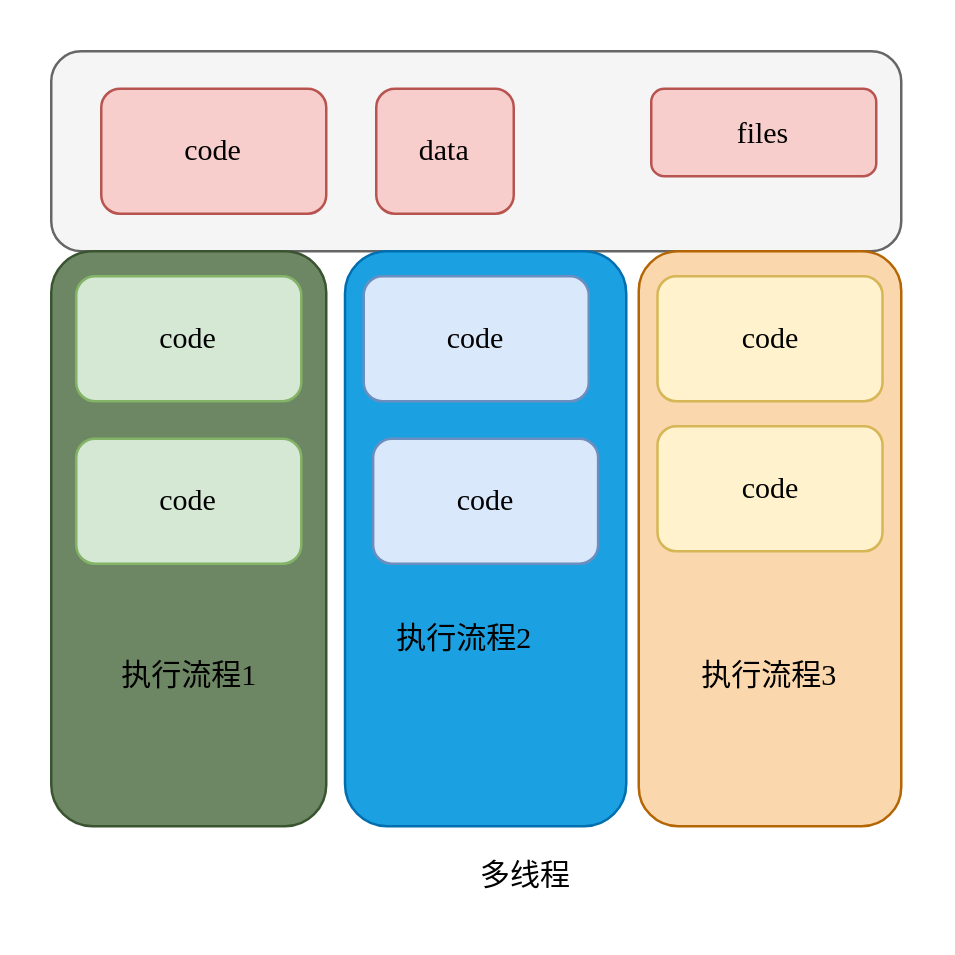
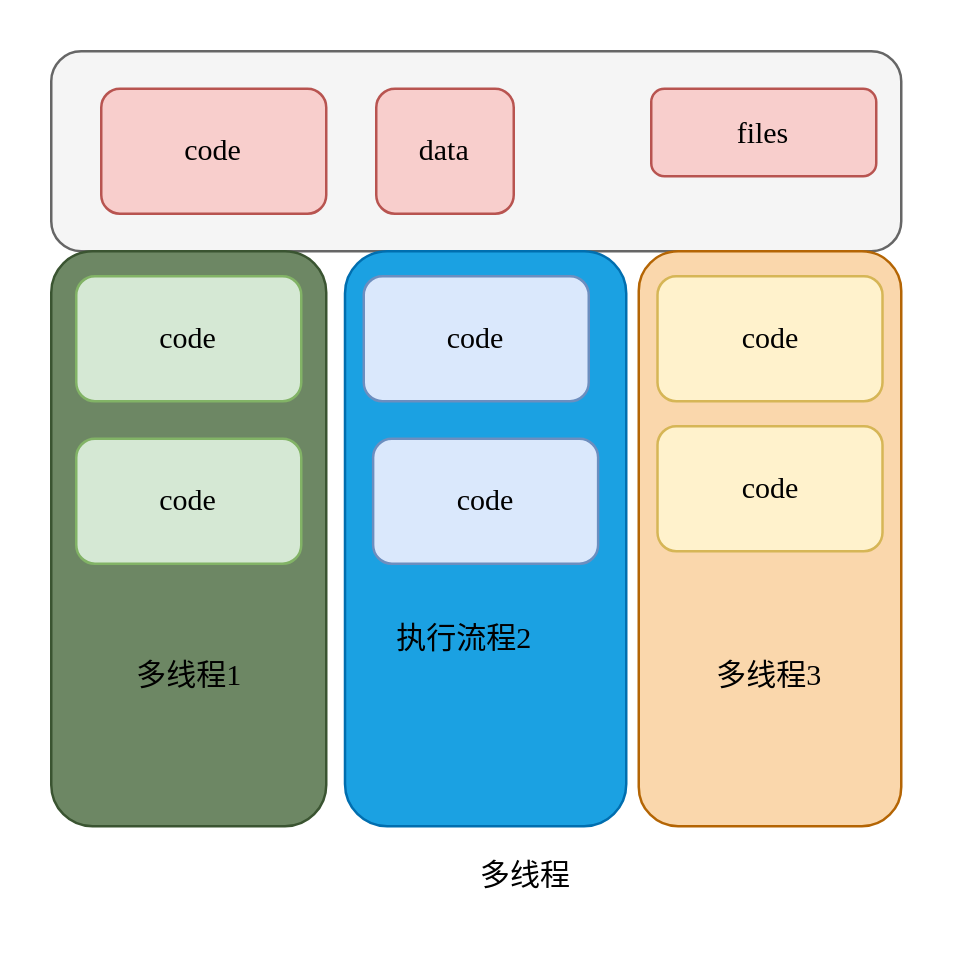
node "执行流程1": label "执行流程1" -> "多线程1"
node "执行流程3": label "执行流程3" -> "多线程3"
